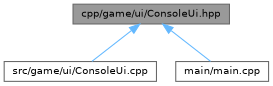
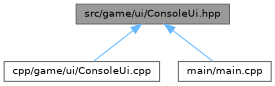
node "cpp/game/ui/ConsoleUi.hpp": label "cpp/game/ui/ConsoleUi.hpp" -> "src/game/ui/ConsoleUi.hpp"
node "src/game/ui/ConsoleUi.cpp": label "src/game/ui/ConsoleUi.cpp" -> "cpp/game/ui/ConsoleUi.cpp"
